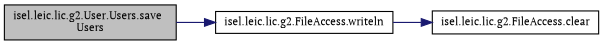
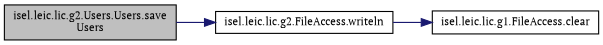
node "isel.leic.lic.g2.User.Users.save Users": label "isel.leic.lic.g2.User.Users.save Users" -> "isel.leic.lic.g2.Users.Users.save Users"
node "isel.leic.lic.g2.FileAccess.clear": label "isel.leic.lic.g2.FileAccess.clear" -> "isel.leic.lic.g1.FileAccess.clear"
